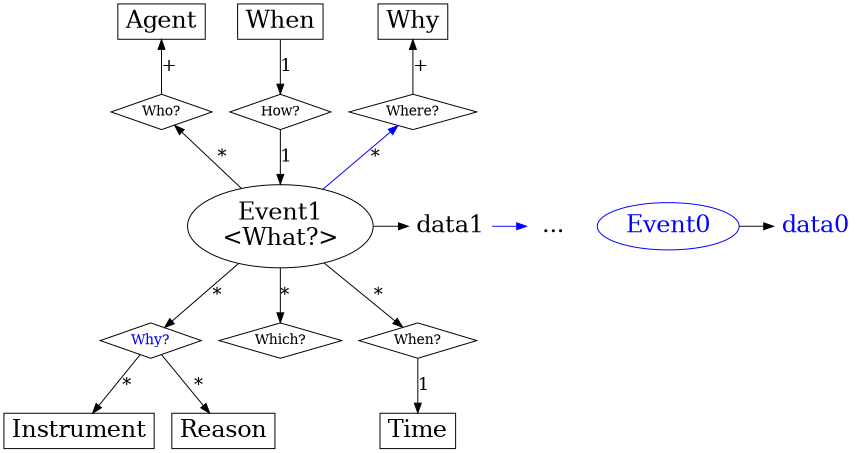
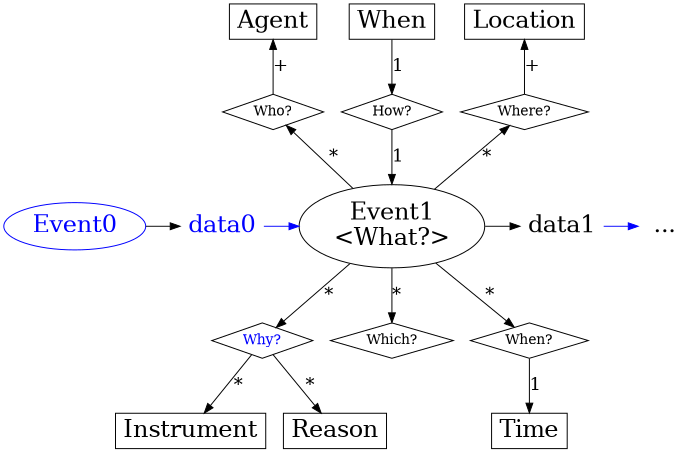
node "Why": label "Why" -> "Location"
edge "Event1 <What?>" -> "Where?": color blue -> black
edge "data0" -> "Event1 <What?>": added
